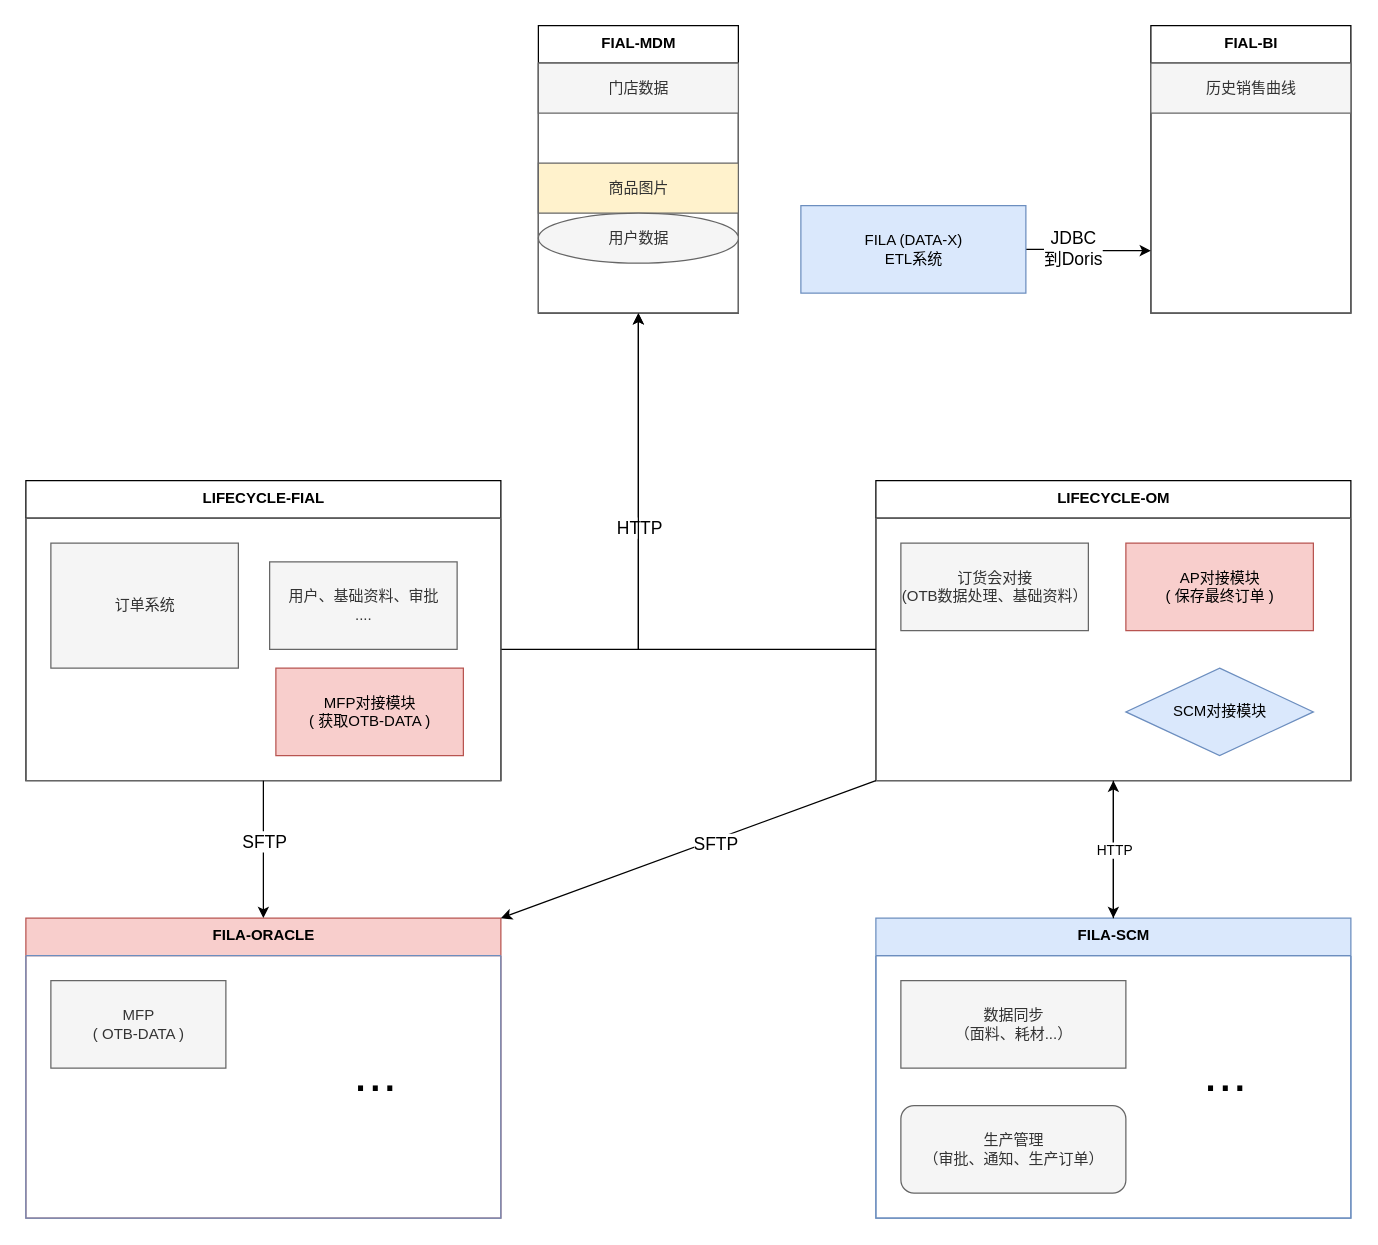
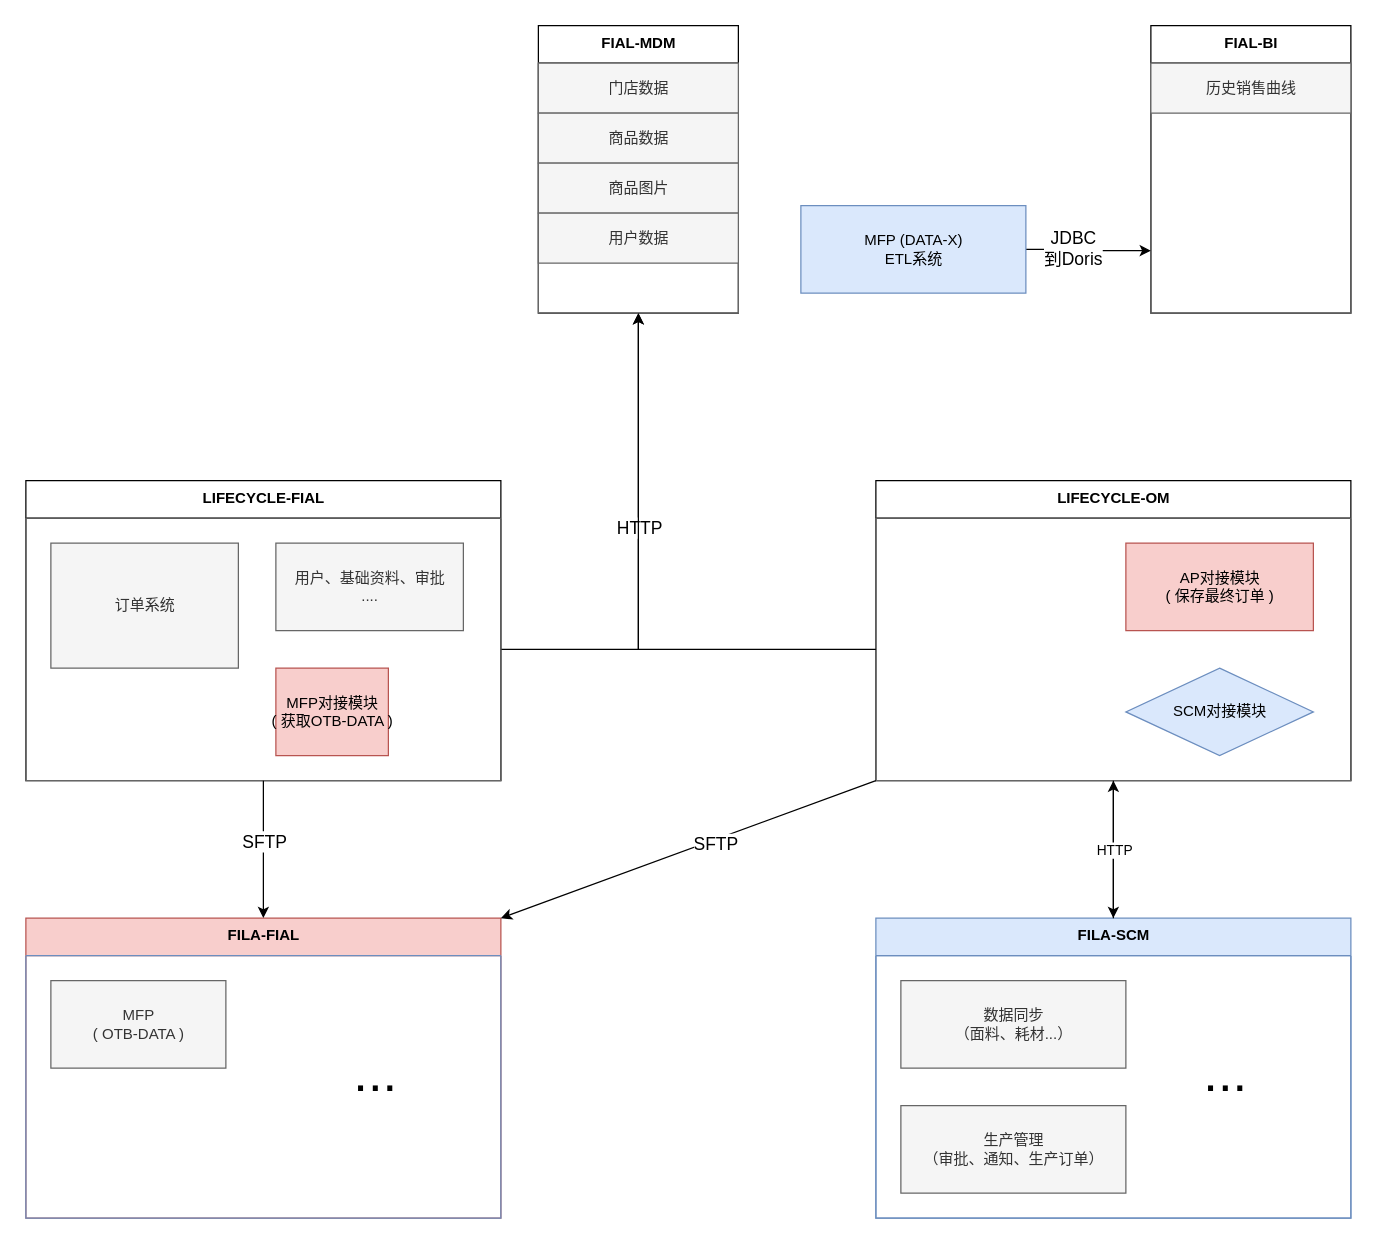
node "商品数据": added
node "商品图片": fillcolor #fff2cc -> #f5f5f5
node "用户数据": shape ellipse -> rectangle
node "FILA (DATA-X) ETL系统": label "FILA (DATA-X) ETL系统" -> "MFP (DATA-X) ETL系统"
node "订货会对接 (OTB数据处理、基础资料）": removed
node "用户、基础资料、审批 ....": moved (363, 606) -> (369, 587)
node "MFP对接模块 ( 获取OTB-DATA )": size 188x88 -> 113x88
node "FILA-ORACLE": label "FILA-ORACLE" -> "FILA-FIAL"
node "生产管理 （审批、通知、生产订单）": shape rounded rectangle -> rectangle
